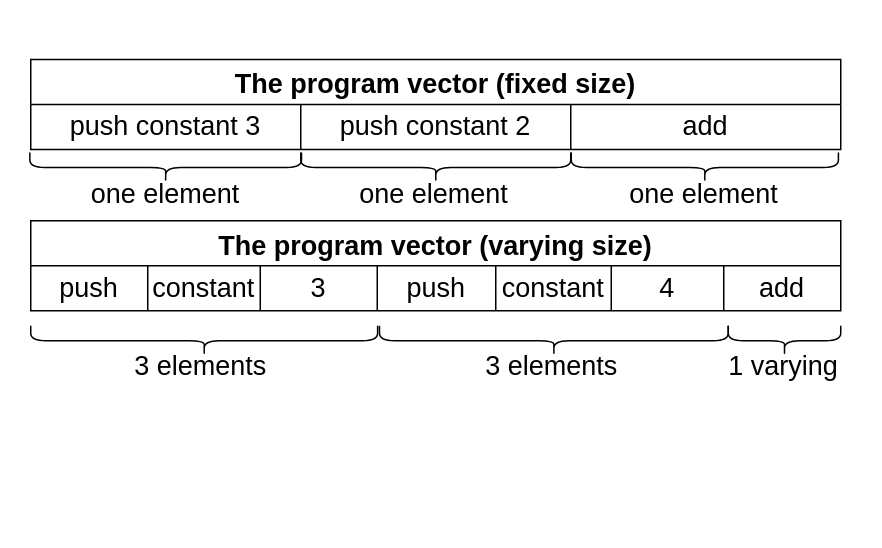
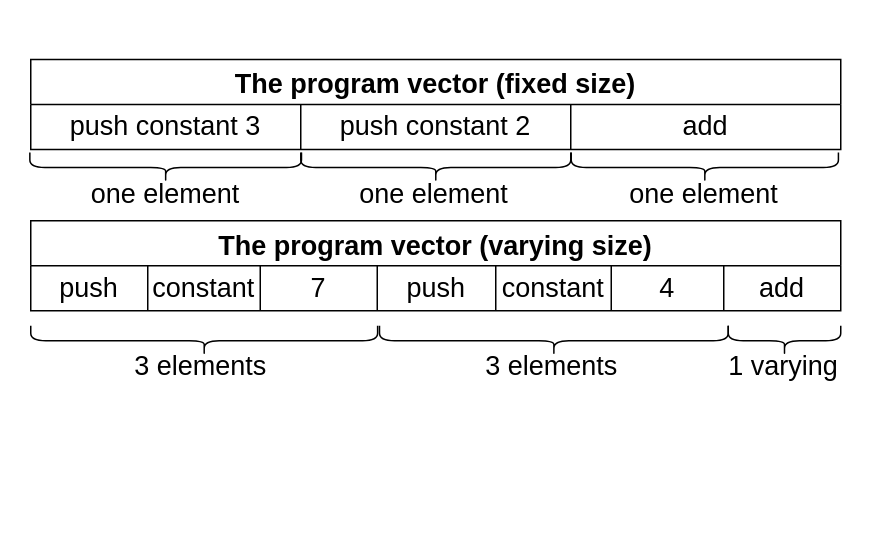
node "3": label "3" -> "7"
